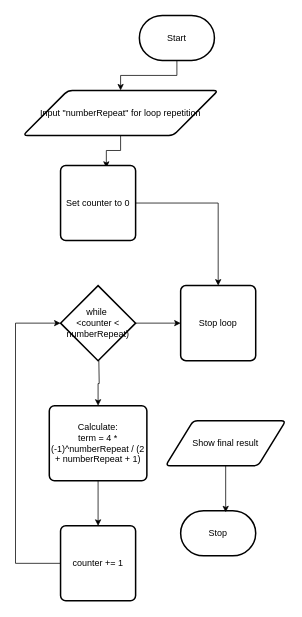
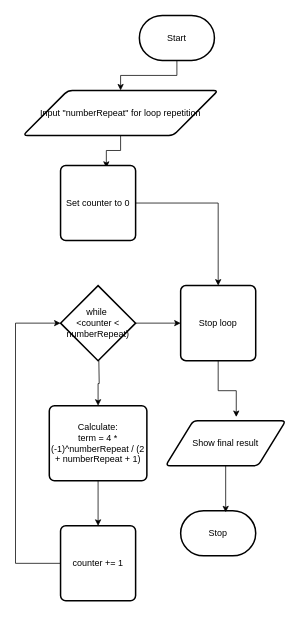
edge "Stop loop" -> "Show final result": added
